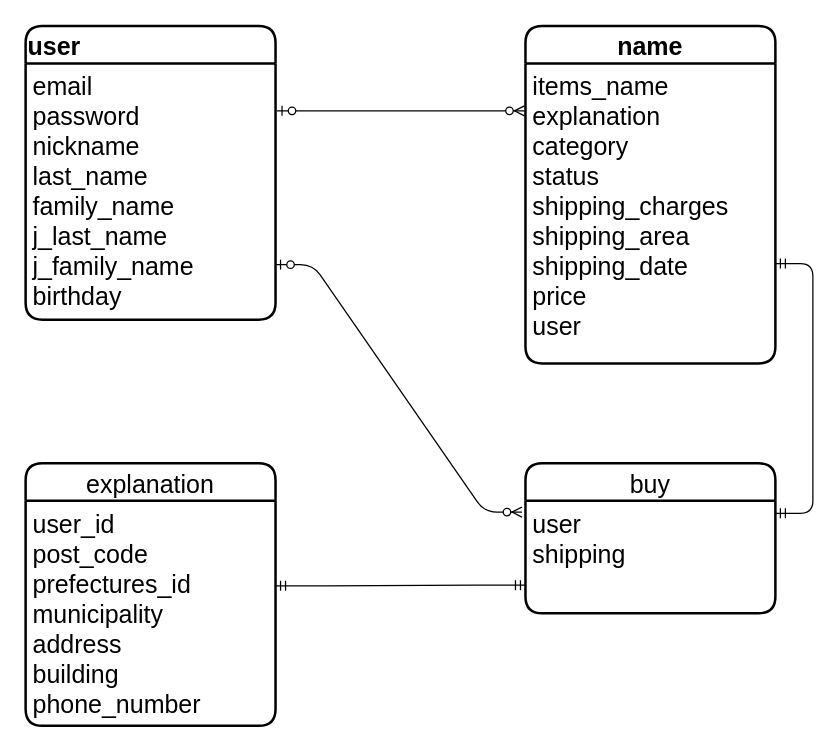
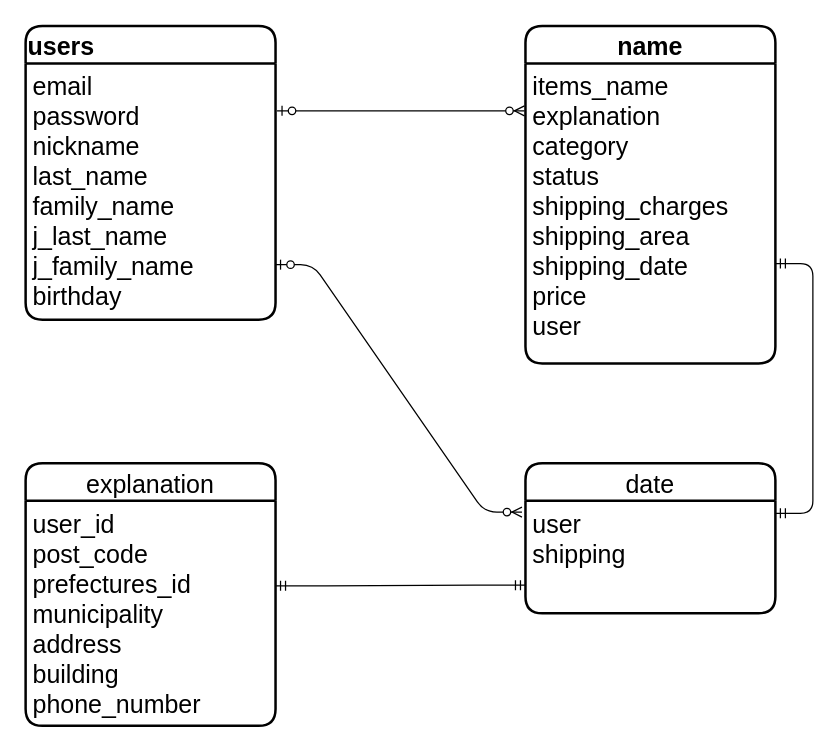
node "user": label "user" -> "users"
node "buy": label "buy" -> "date"
